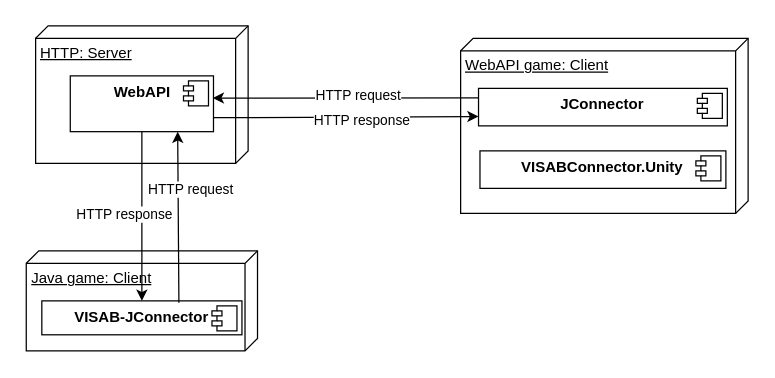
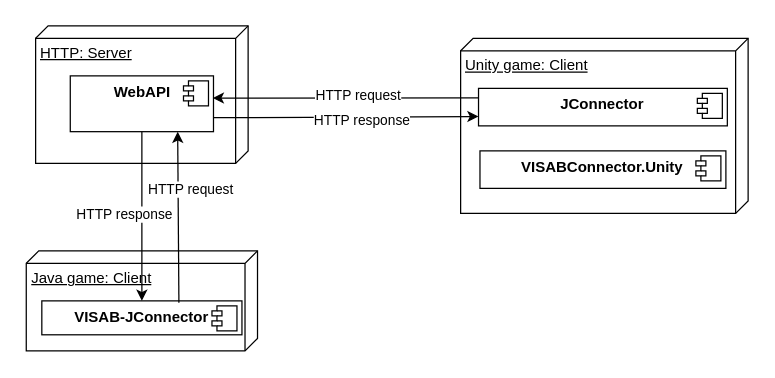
node "WebAPI game: Client": label "WebAPI game: Client" -> "Unity game: Client"
